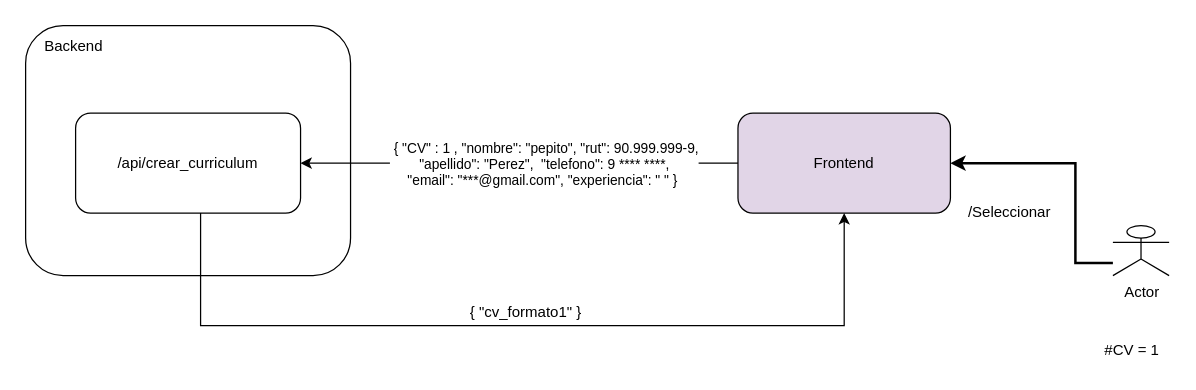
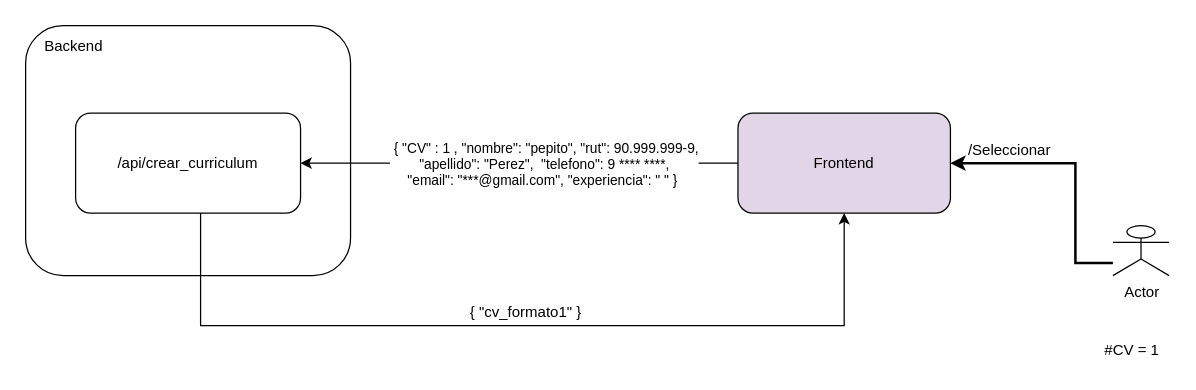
node "/Seleccionar": moved (1009, 213) -> (1009, 151)
